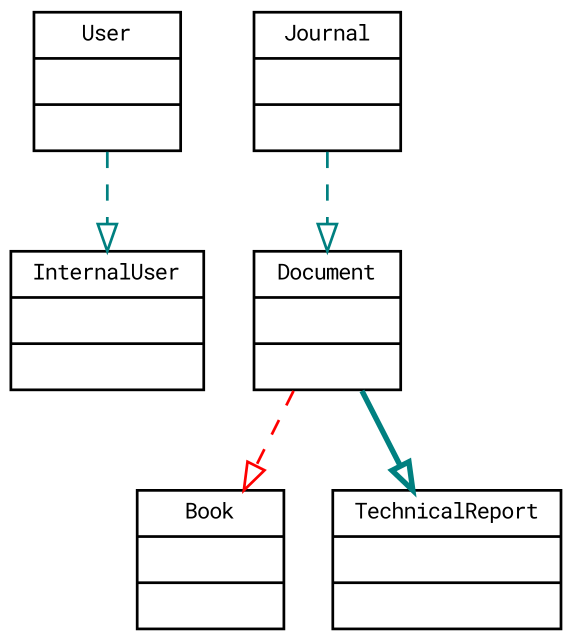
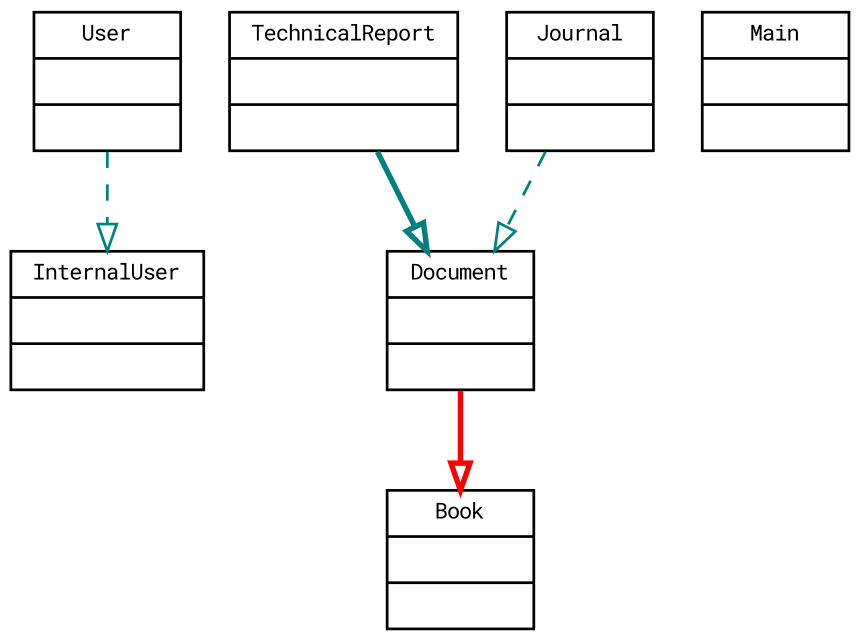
node "Main": added
edge "Document" -> "Book": style dashed -> bold
edge "Document" -> "TechnicalReport": reversed
